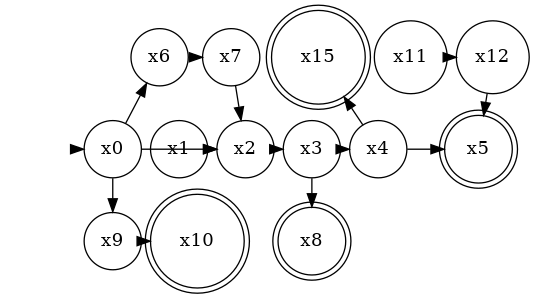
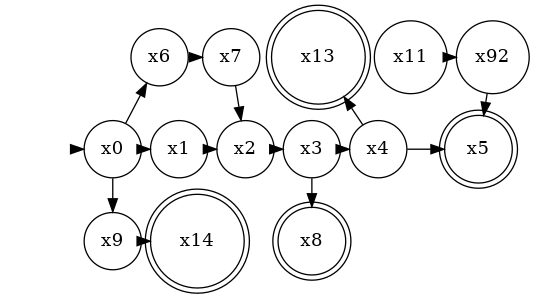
node "x15": label "x15" -> "x13"
node "x12": label "x12" -> "x92"
edge "x0" -> "x2": now "x0" -> "x1"
node "x10": label "x10" -> "x14"
